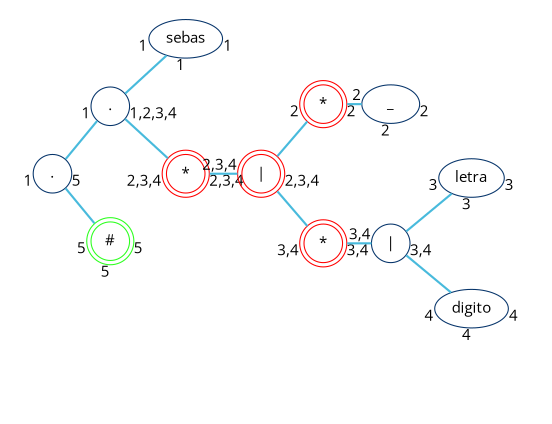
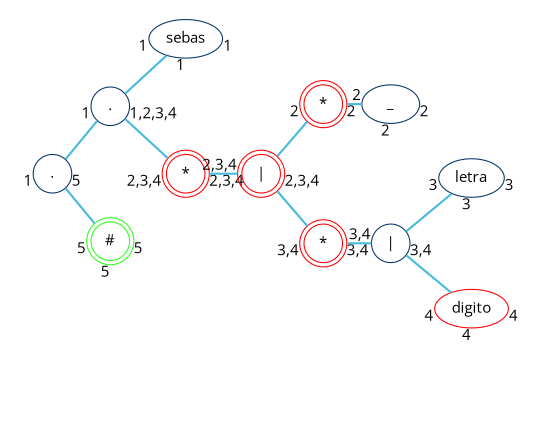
node "digito": color #06346a -> red
